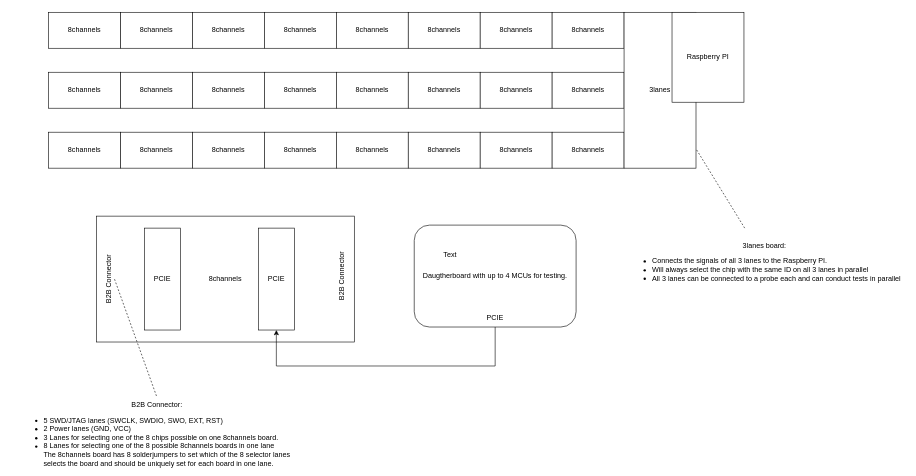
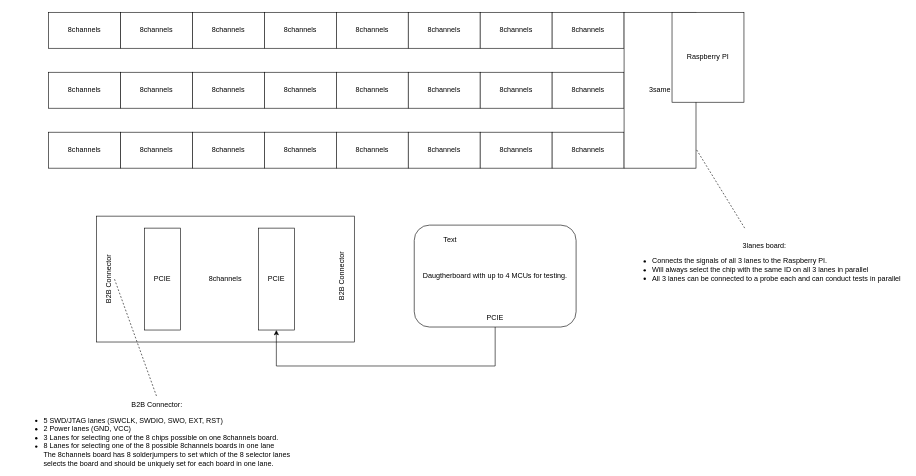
node "3lanes": label "3lanes" -> "3same"
node "Text": moved (450, 255) -> (450, 240)
